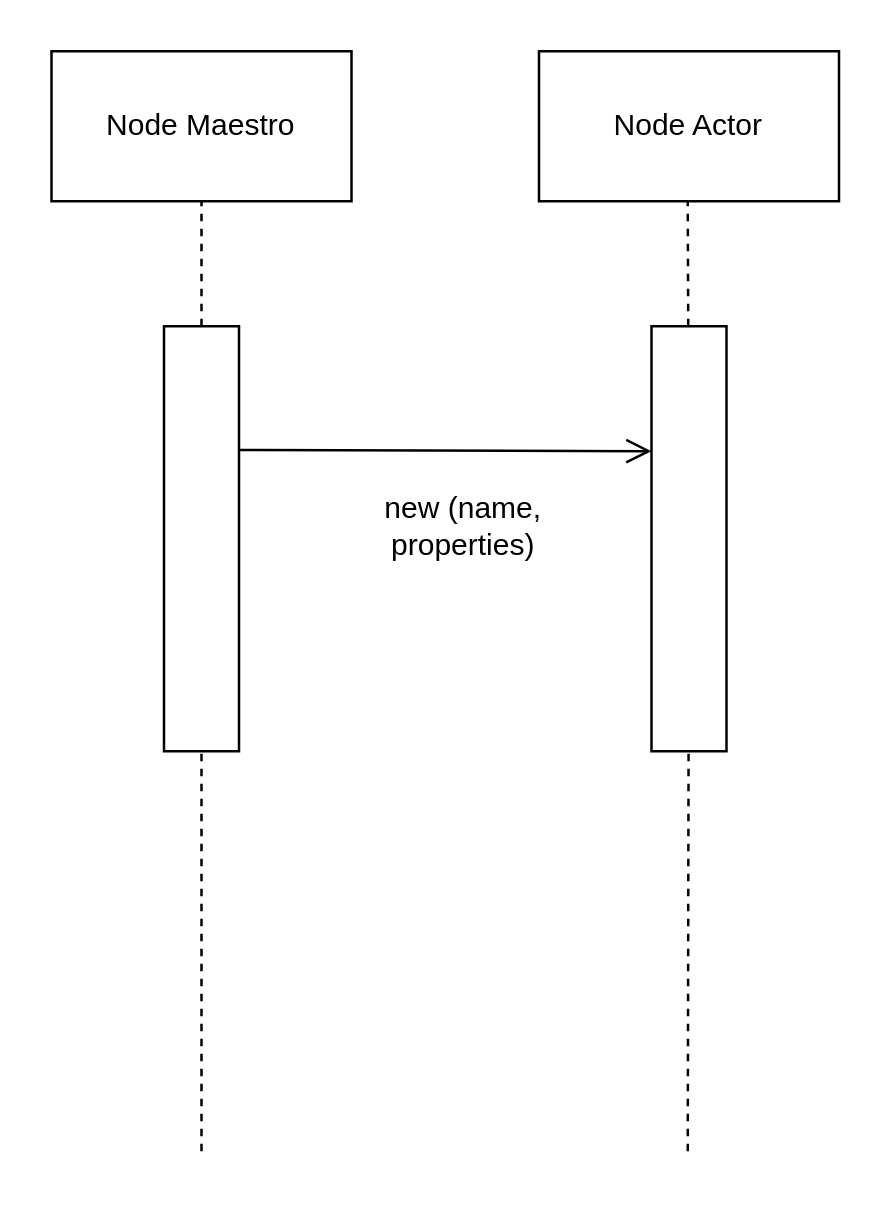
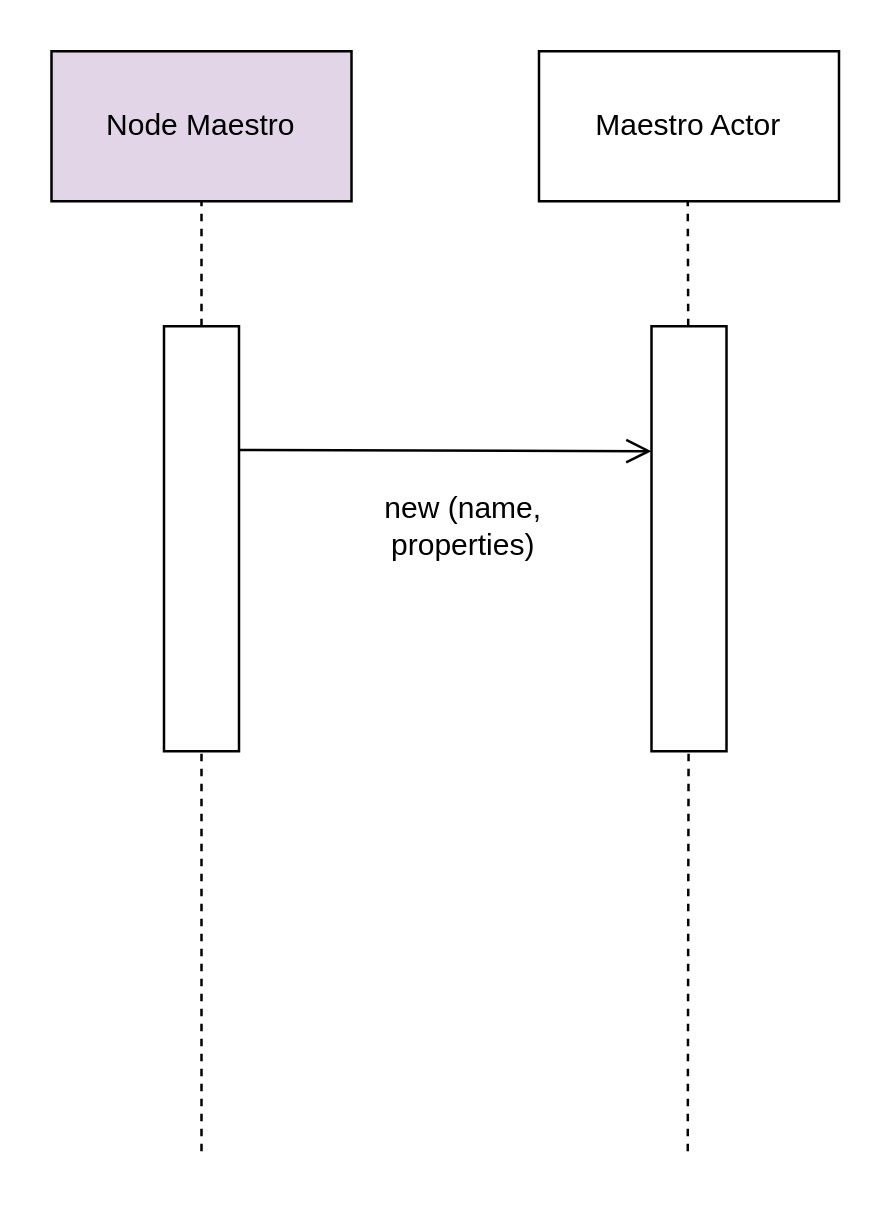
node "Node Maestro": fillcolor #ffffff -> #e1d5e7
node "Node Actor": label "Node Actor" -> "Maestro Actor"
